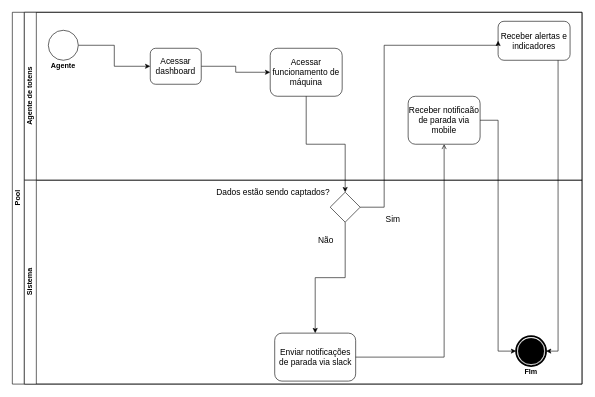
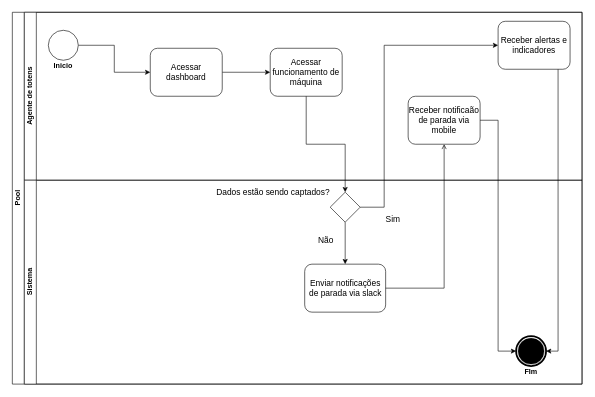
node "Receber alertas e indicadores": size 72x39 -> 72x48
node "Agente": label "Agente" -> "Inicio"
node "Acessar dashboard": size 51x36 -> 72x48
node "Enviar notificações de parada via slack": moved (315, 357) -> (345, 288)
